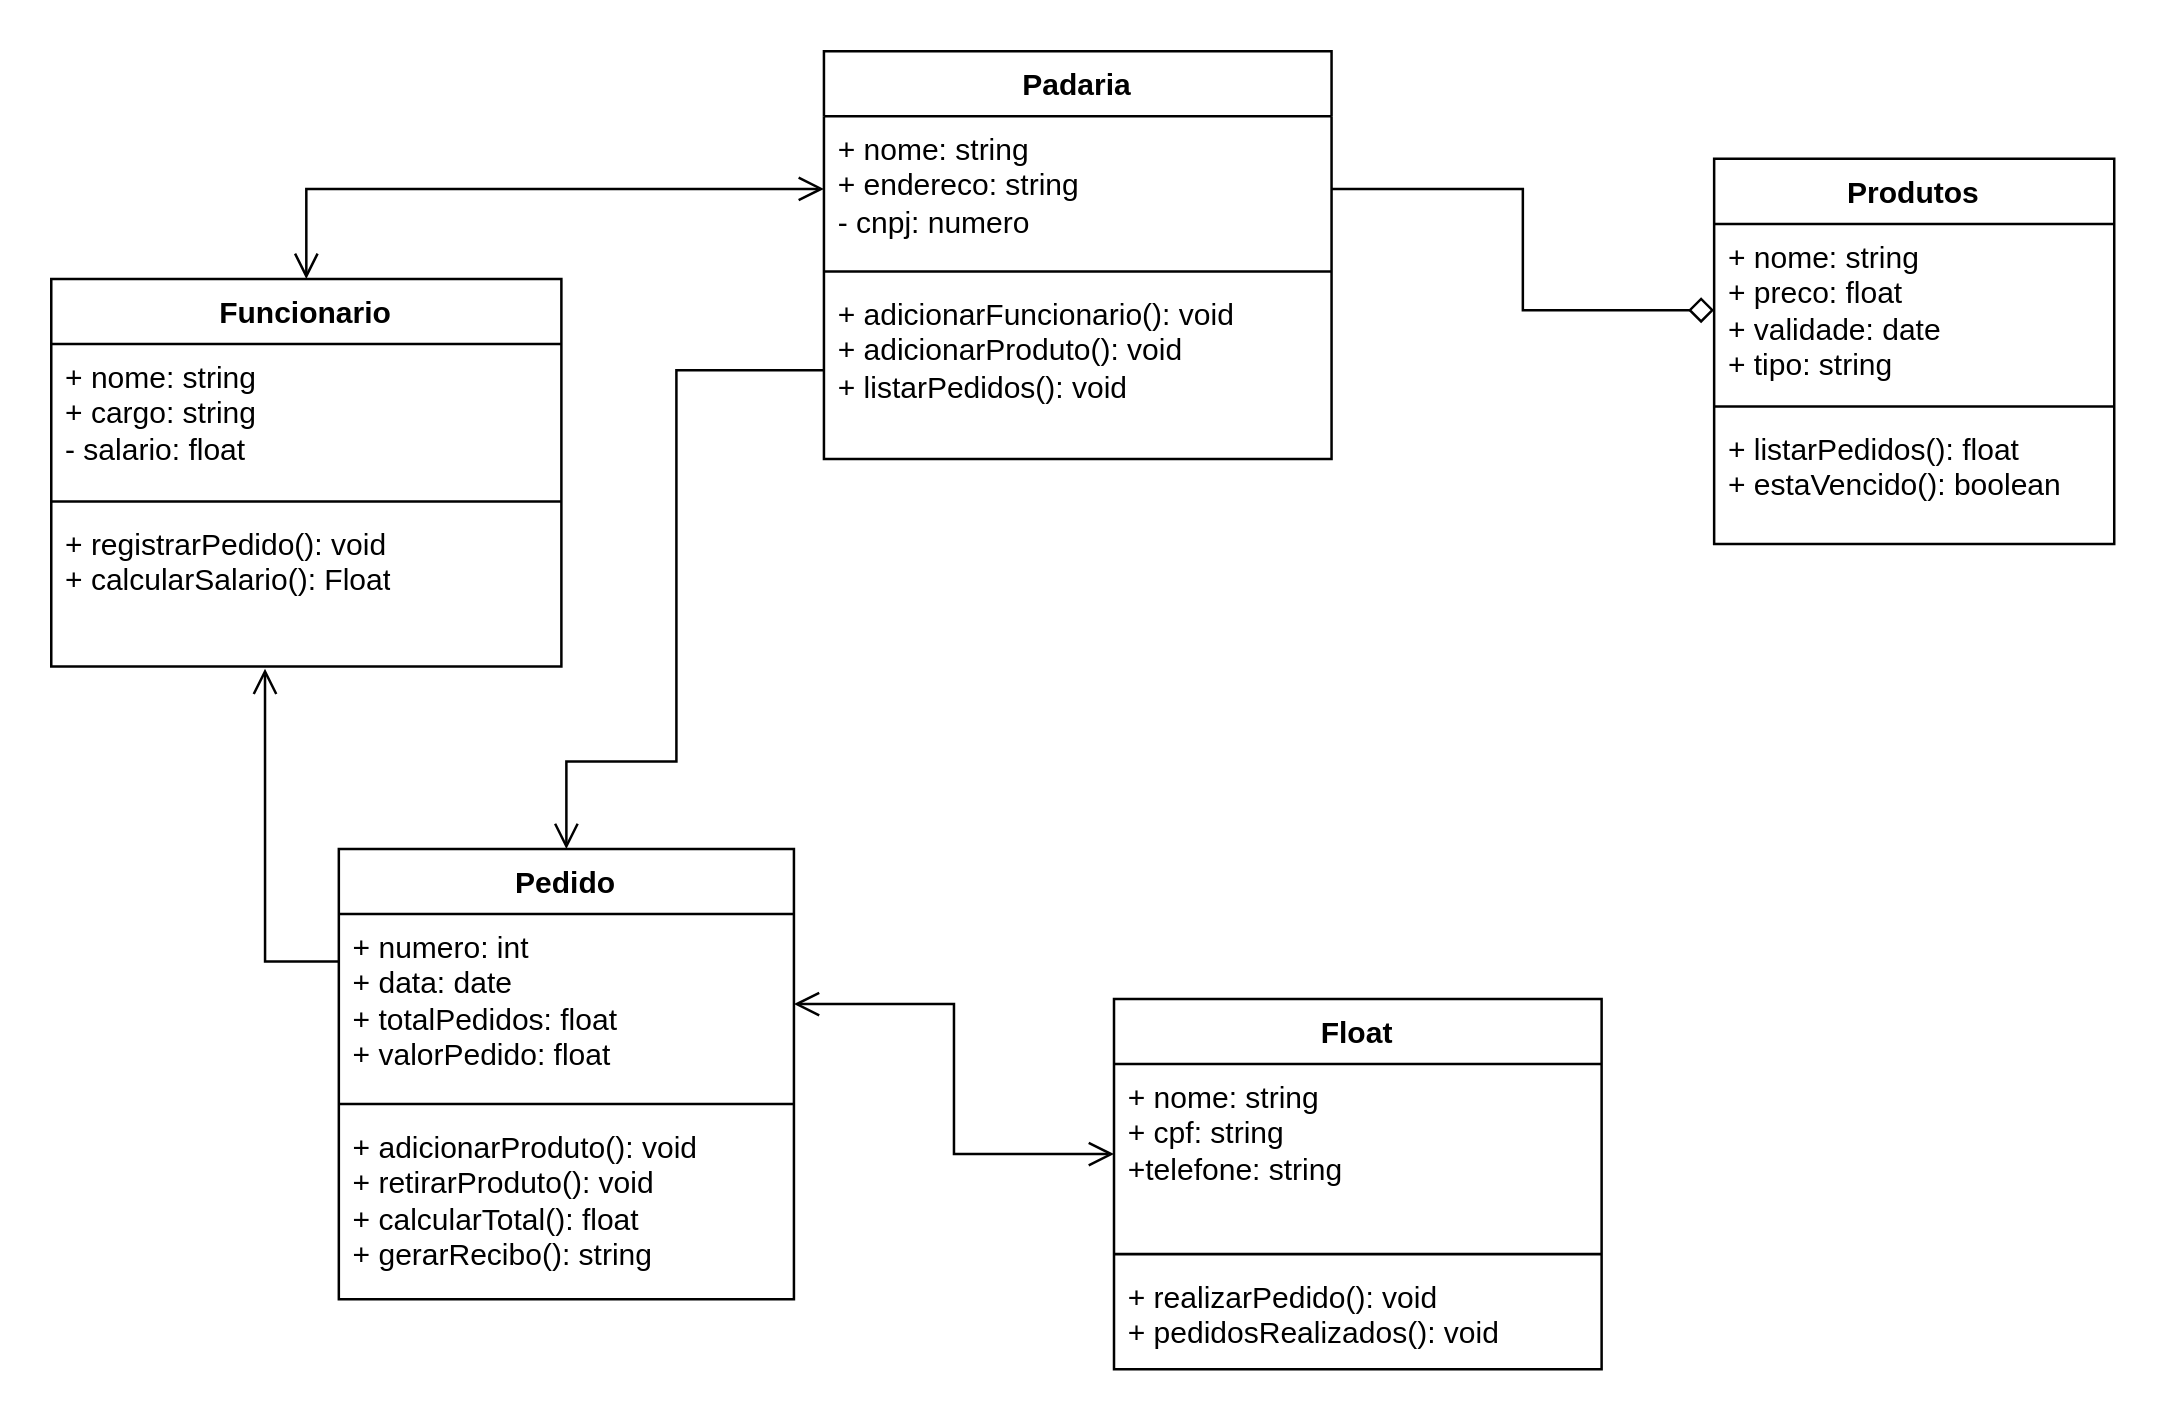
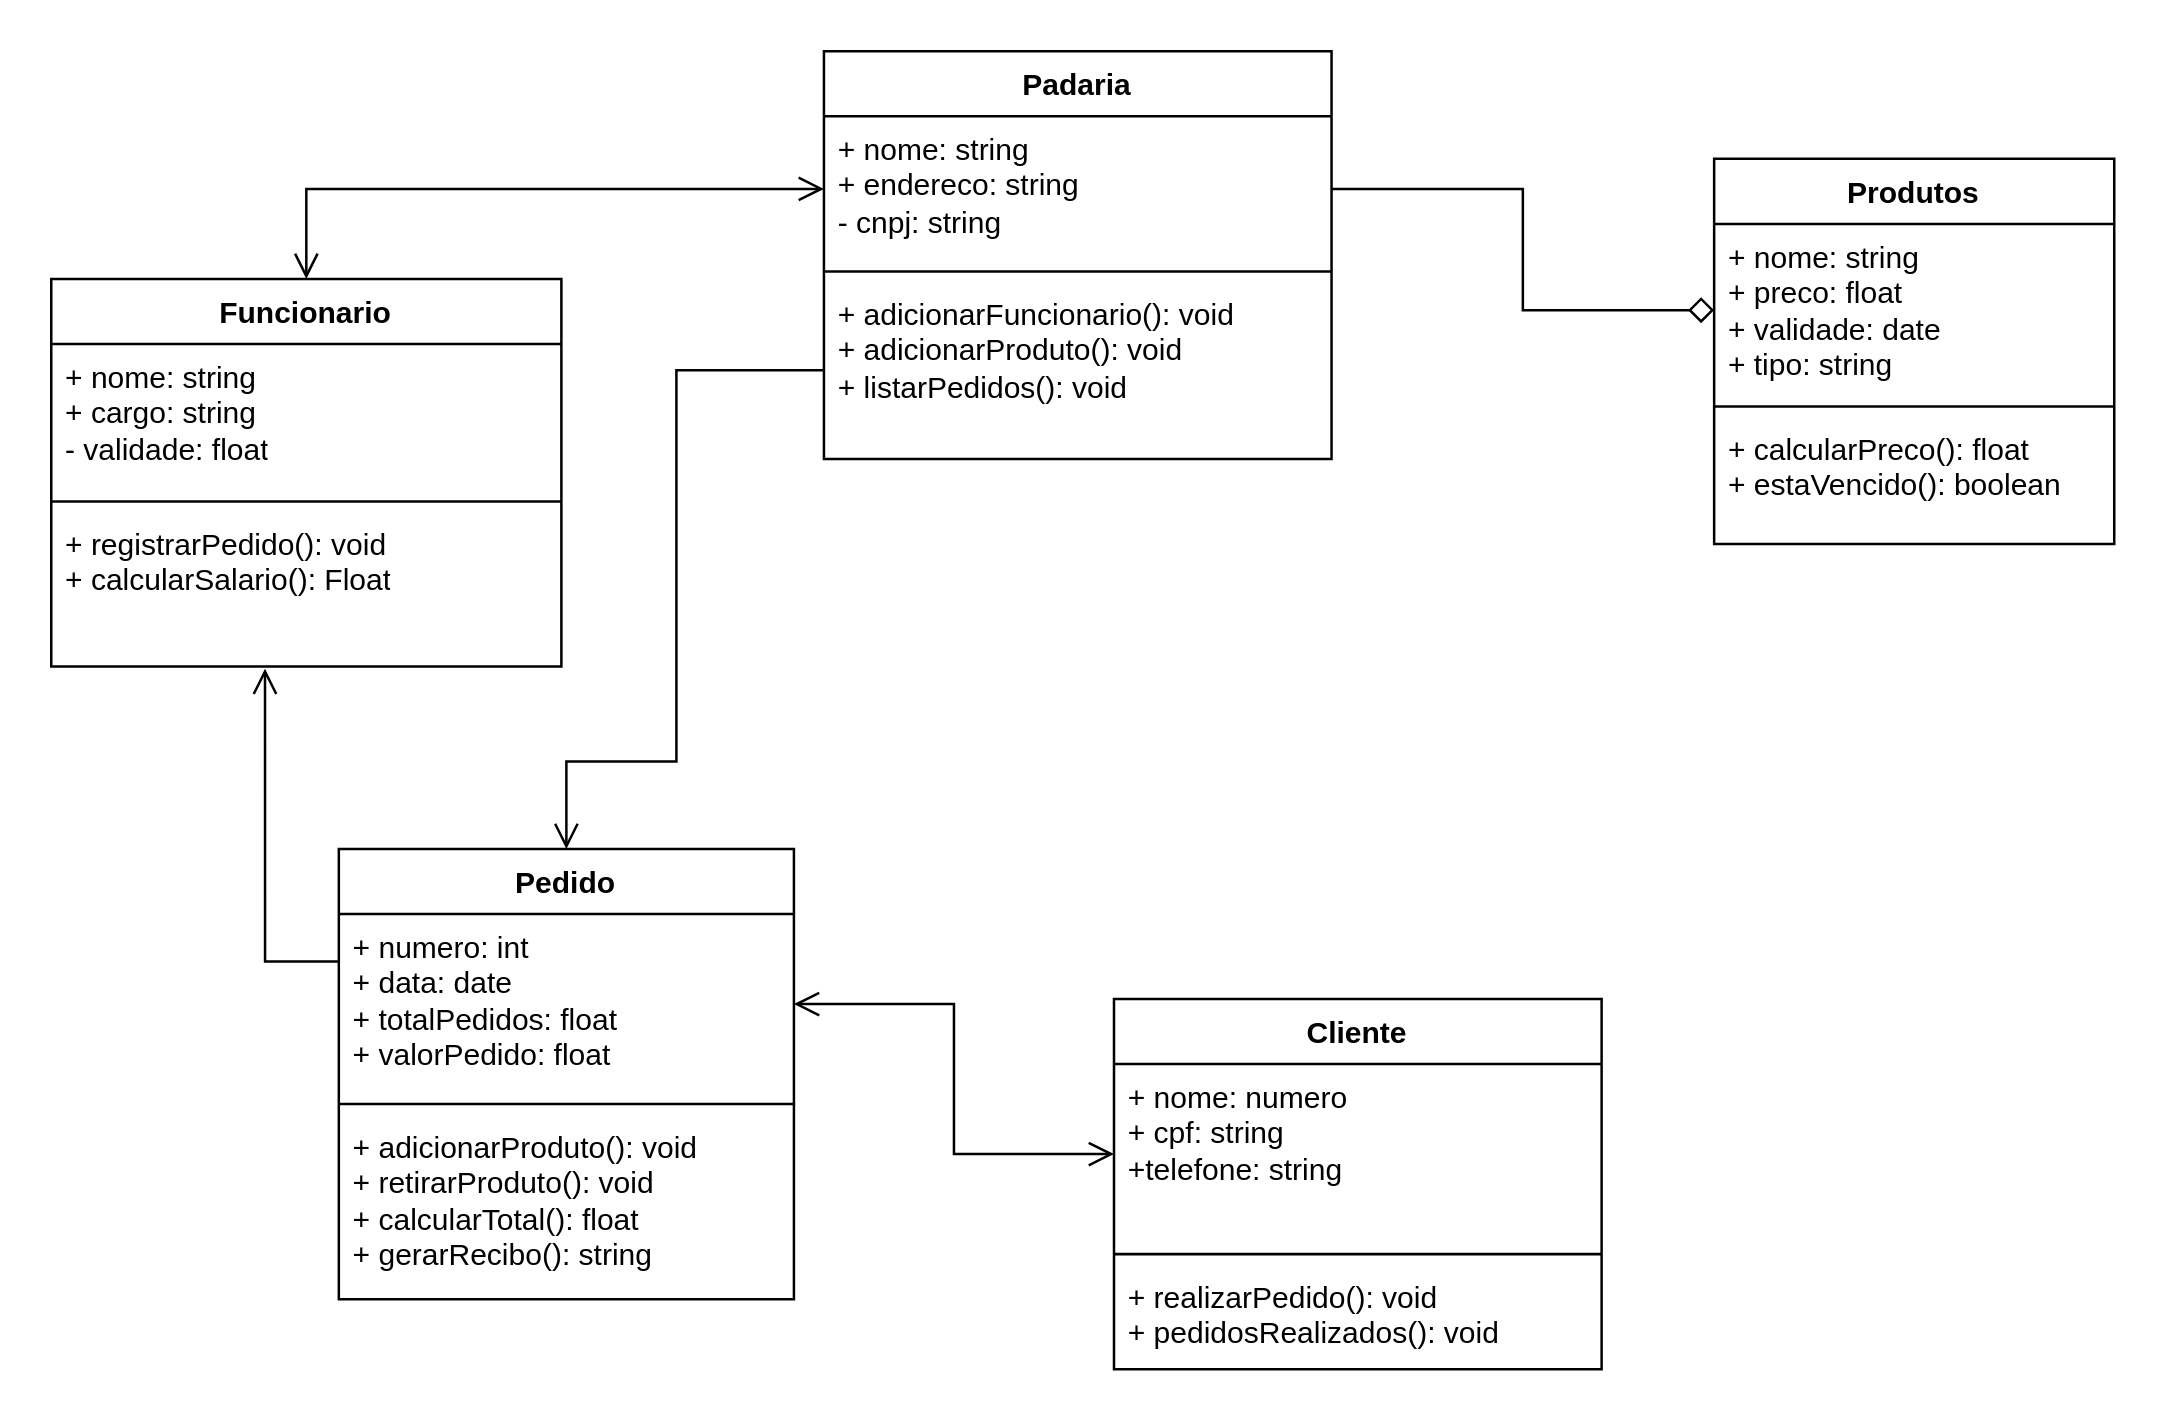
node "+ nome: string + endereco: string - cnpj: numero": label "+ nome: string + endereco: string - cnpj: numero" -> "+ nome: string + endereco: string - cnpj: string"
node "+ nome: string + cargo: string - salario: float": label "+ nome: string + cargo: string - salario: float" -> "+ nome: string + cargo: string - validade: float"
node "+ listarPedidos(): float + estaVencido(): boolean": label "+ listarPedidos(): float + estaVencido(): boolean" -> "+ calcularPreco(): float + estaVencido(): boolean"
node "Float": label "Float" -> "Cliente"
node "+ nome: string + cpf: string +telefone: string": label "+ nome: string + cpf: string +telefone: string" -> "+ nome: numero + cpf: string +telefone: string"
